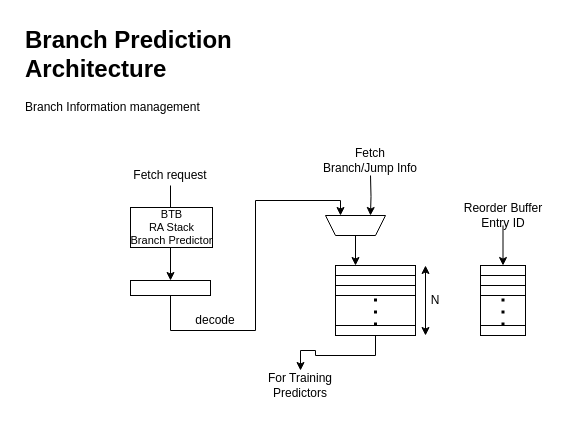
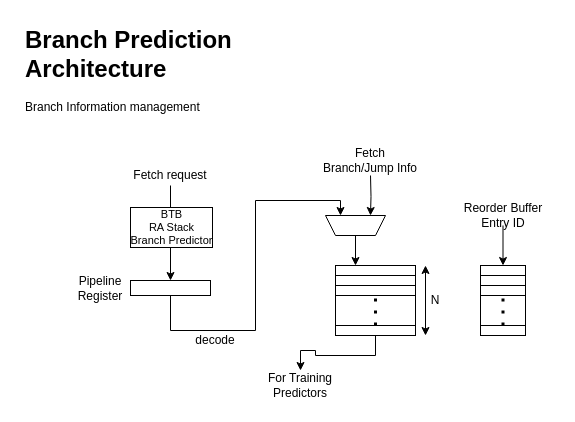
node "Pipeline Register": added
node "decode": moved (216, 321) -> (216, 341)
